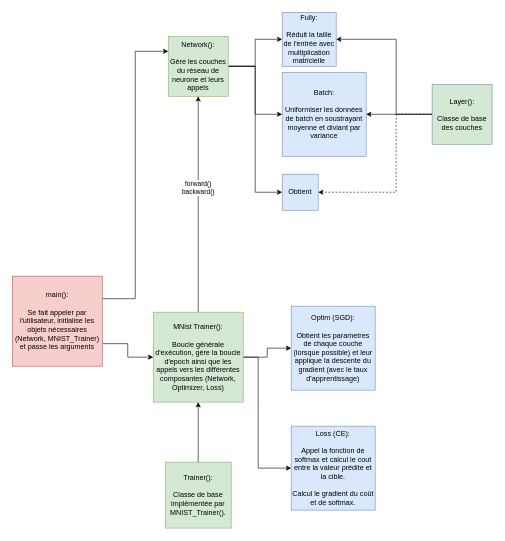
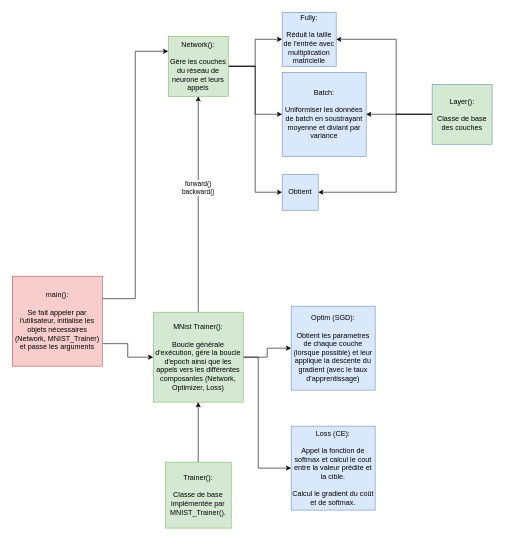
edge "Layer(): Classe de base des couches" -> "Obtient": style dashed -> solid
